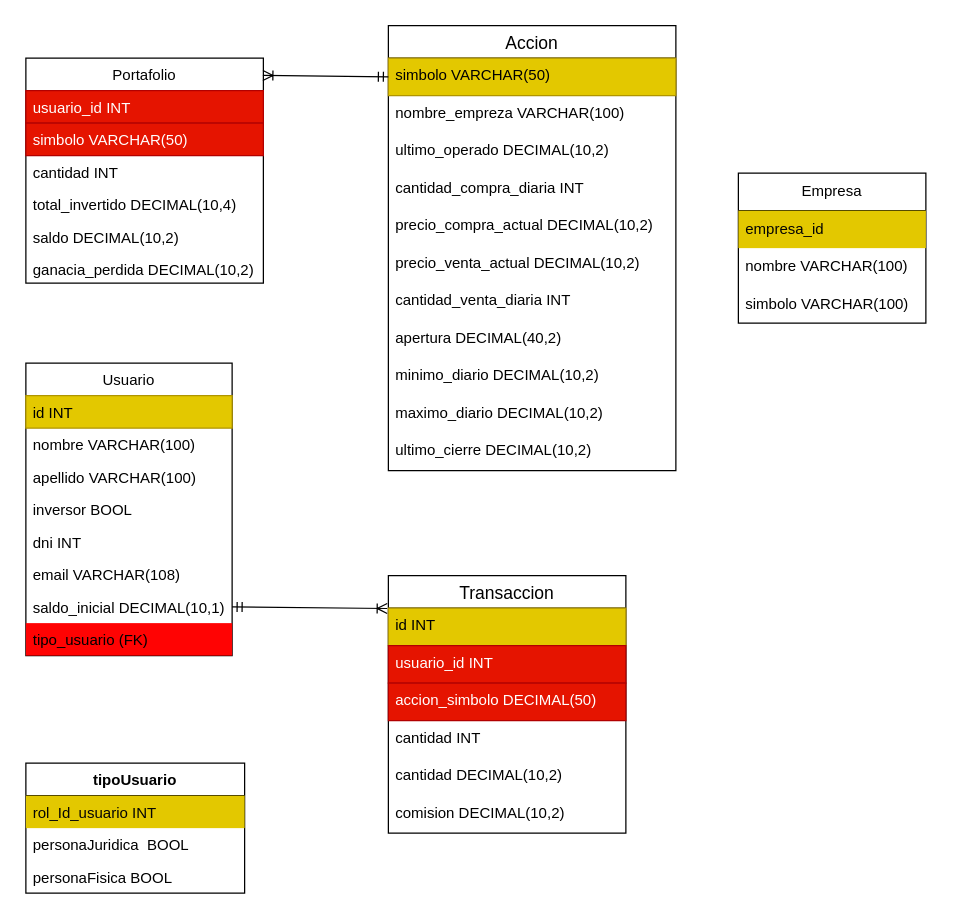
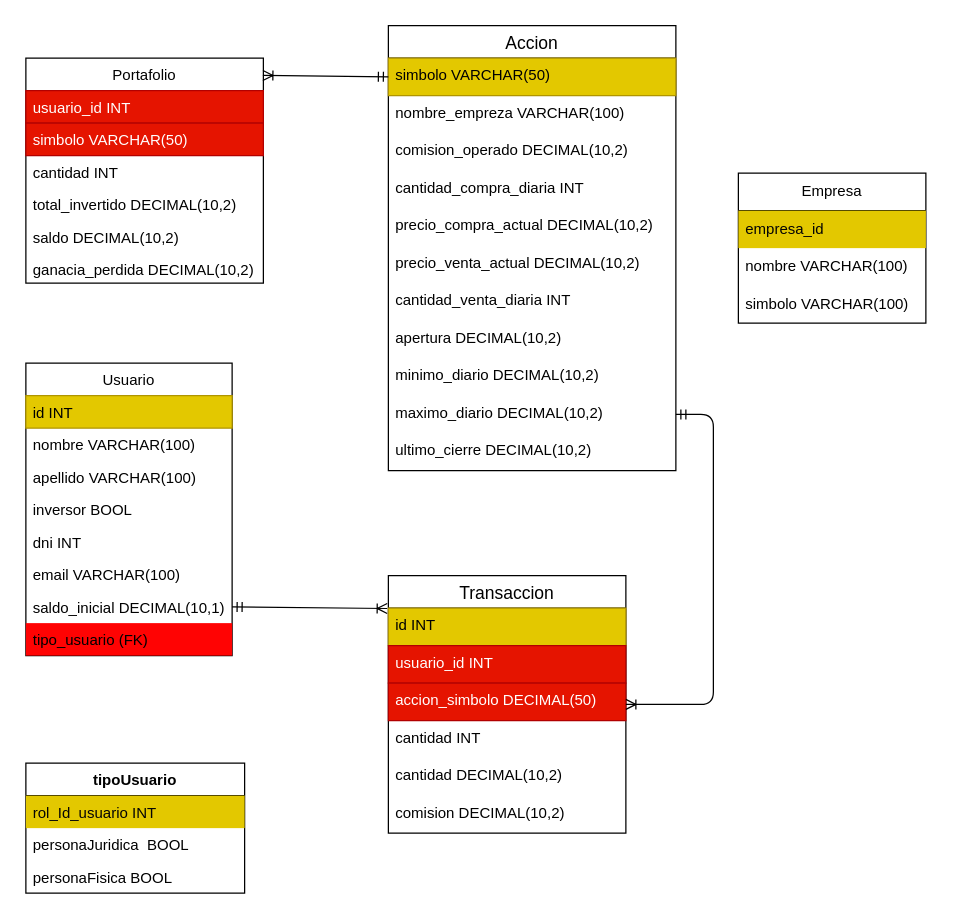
node "ultimo_operado DECIMAL(10,2)": label "ultimo_operado DECIMAL(10,2)" -> "comision_operado DECIMAL(10,2)"
node "total_invertido DECIMAL(10,4)": label "total_invertido DECIMAL(10,4)" -> "total_invertido DECIMAL(10,2)"
node "apertura DECIMAL(40,2)": label "apertura DECIMAL(40,2)" -> "apertura DECIMAL(10,2)"
node "email VARCHAR(108)": label "email VARCHAR(108)" -> "email VARCHAR(100)"
edge "maximo_diario DECIMAL(10,2)" -- "Transaccion": added
